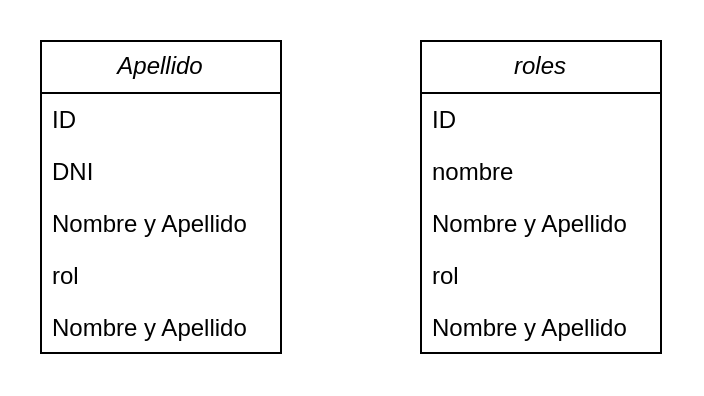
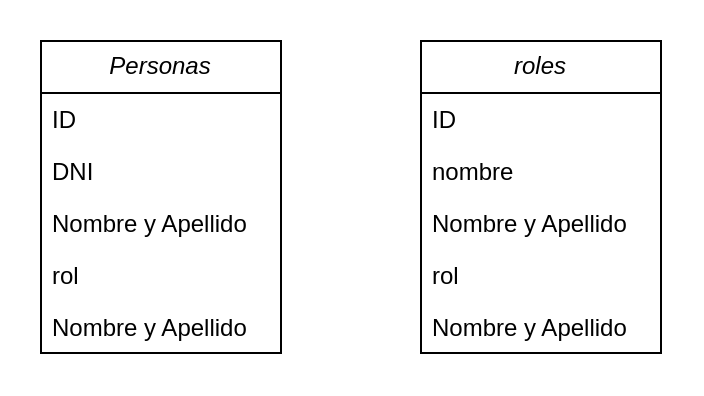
node "Apellido": label "Apellido" -> "Personas"
